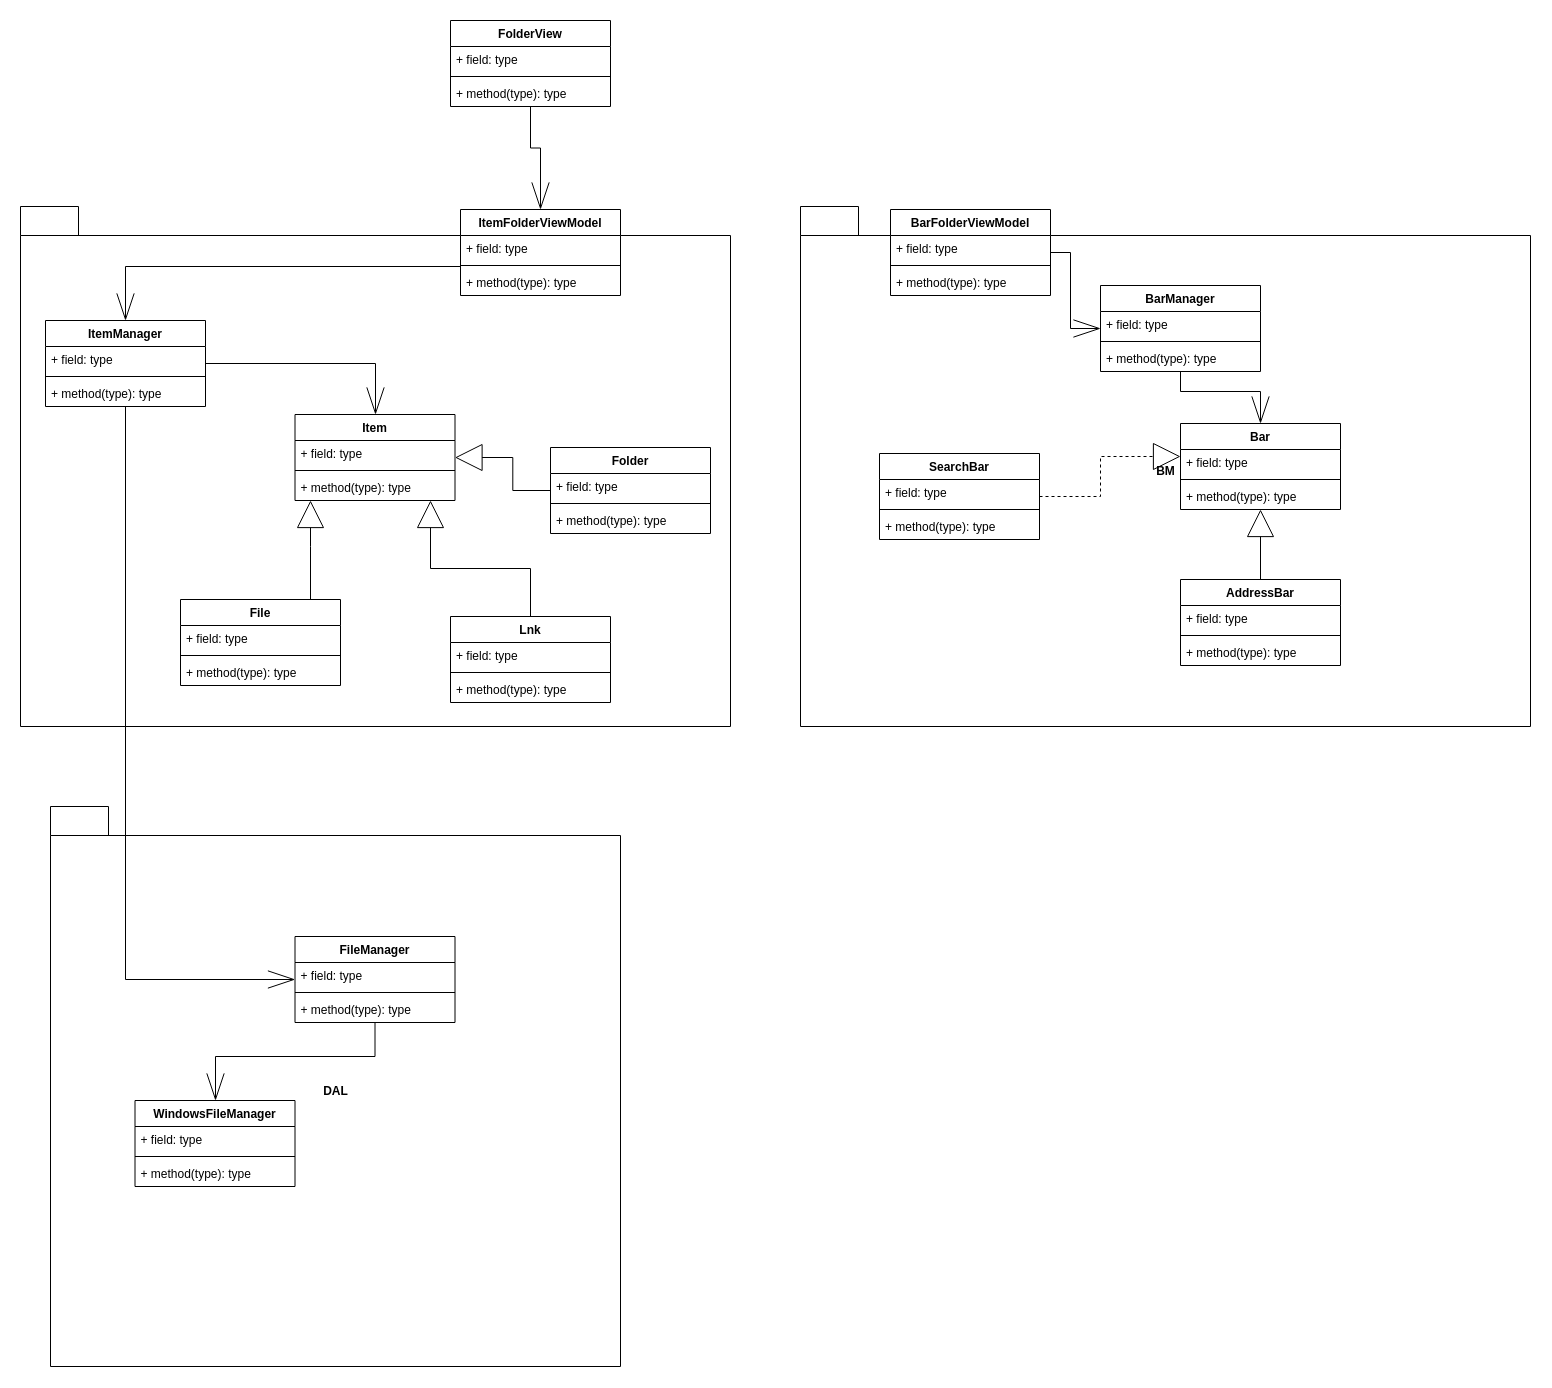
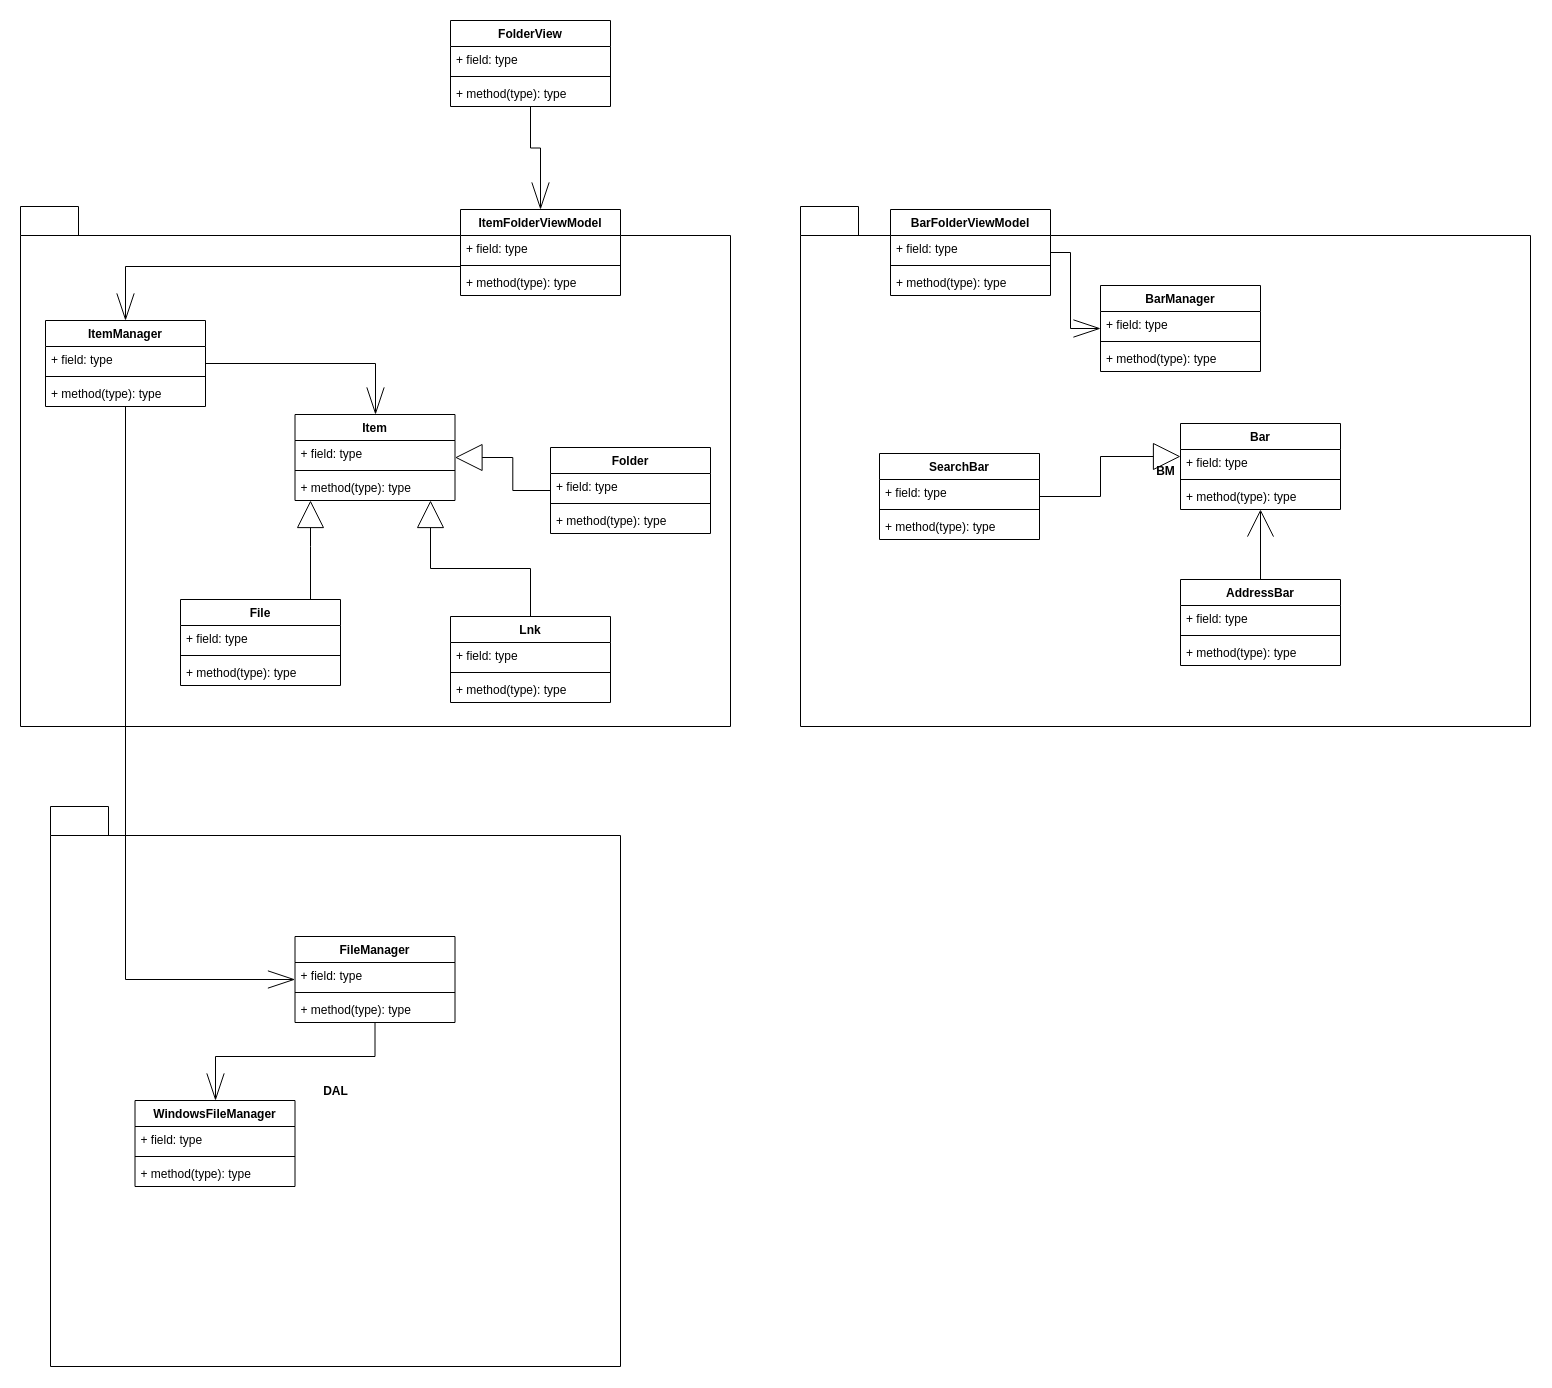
edge "BarManager" -> "Bar": removed
edge "SearchBar" -> "Bar": style dashed -> solid
edge "AddressBar" -> "Bar": arrowhead block -> open
